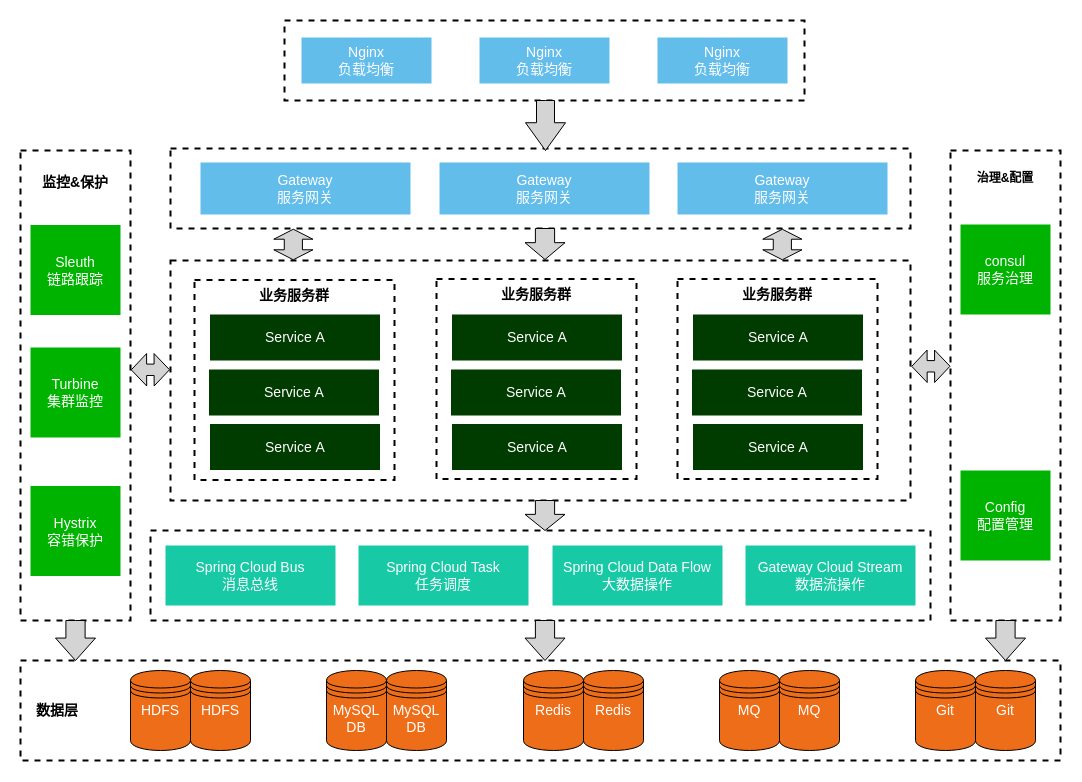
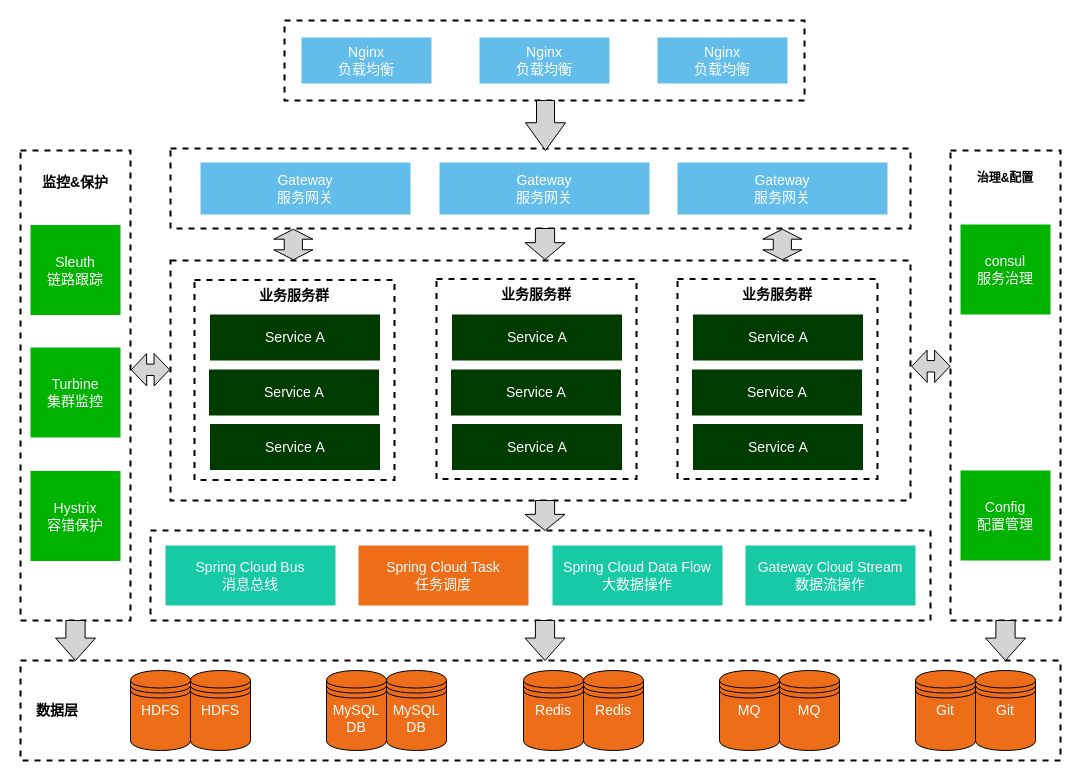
node "Hystrix 容错保护": moved (76, 531) -> (76, 516)
node "Spring Cloud Task 任务调度": fillcolor #18c9a6 -> #ed6d18
